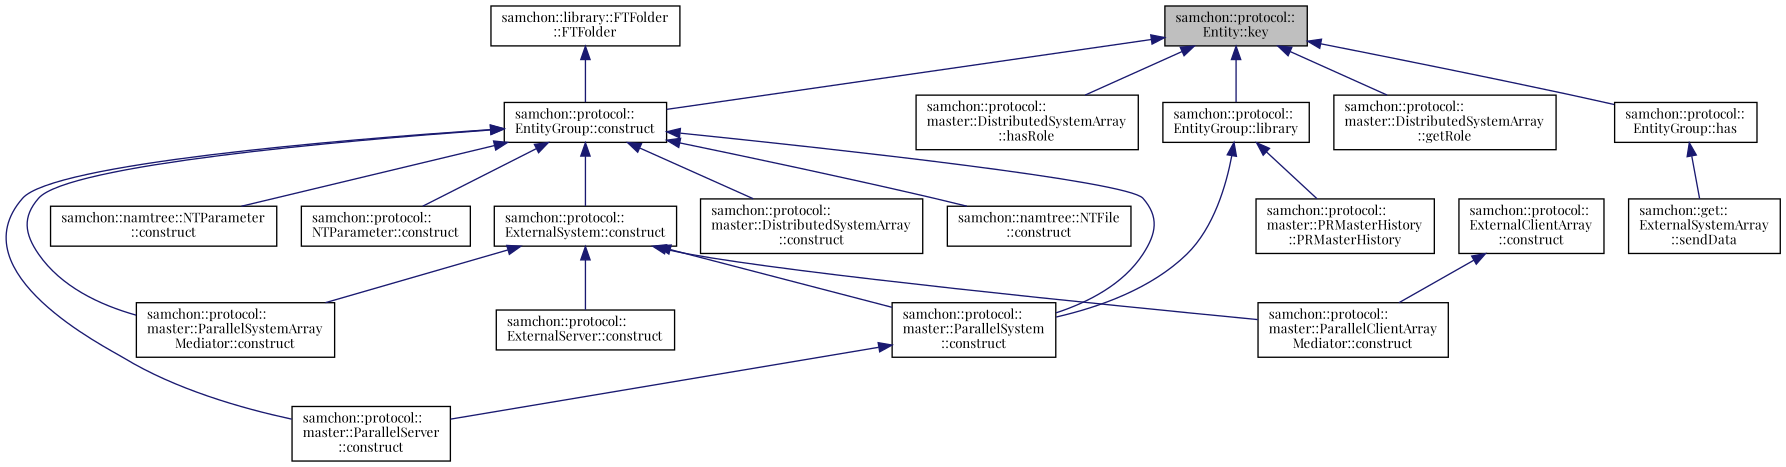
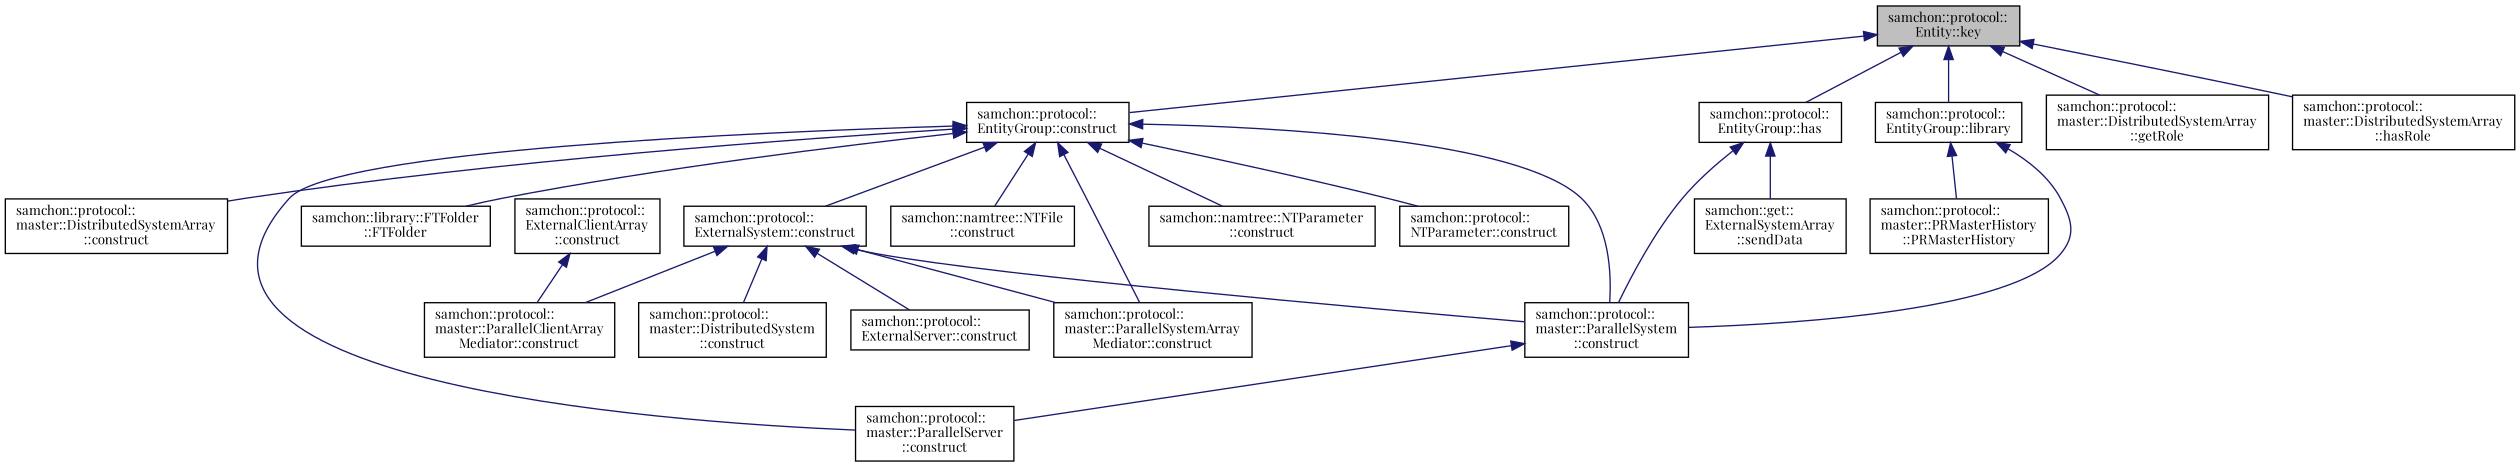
edge "samchon::protocol:: EntityGroup::construct" -> "samchon::library::FTFolder ::FTFolder": reversed
edge "samchon::protocol:: master::ParallelSystem ::construct" -> "samchon::protocol:: EntityGroup::has": added
node "samchon::protocol:: master::DistributedSystem ::construct": added
